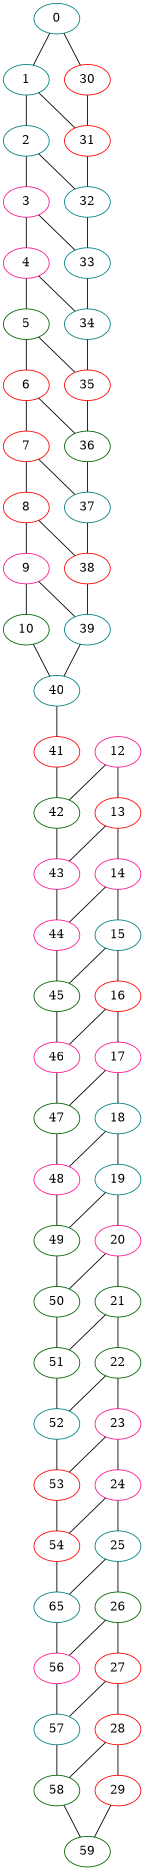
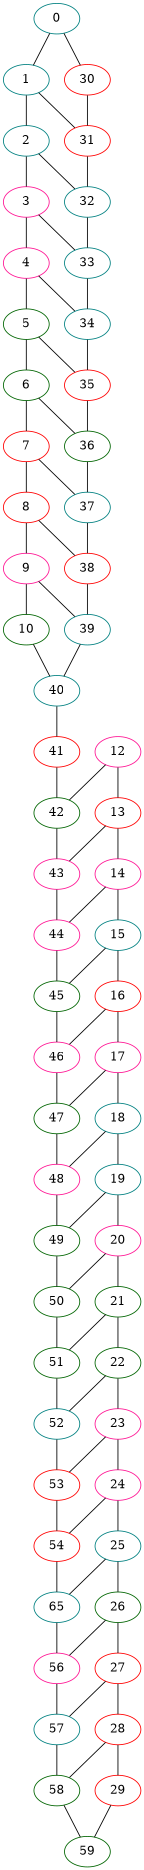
node "6": color red -> darkgreen
